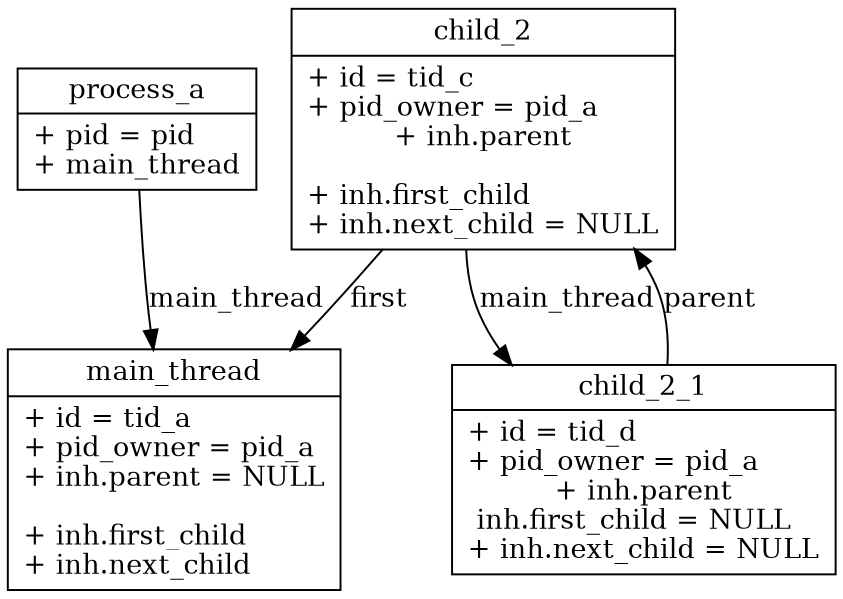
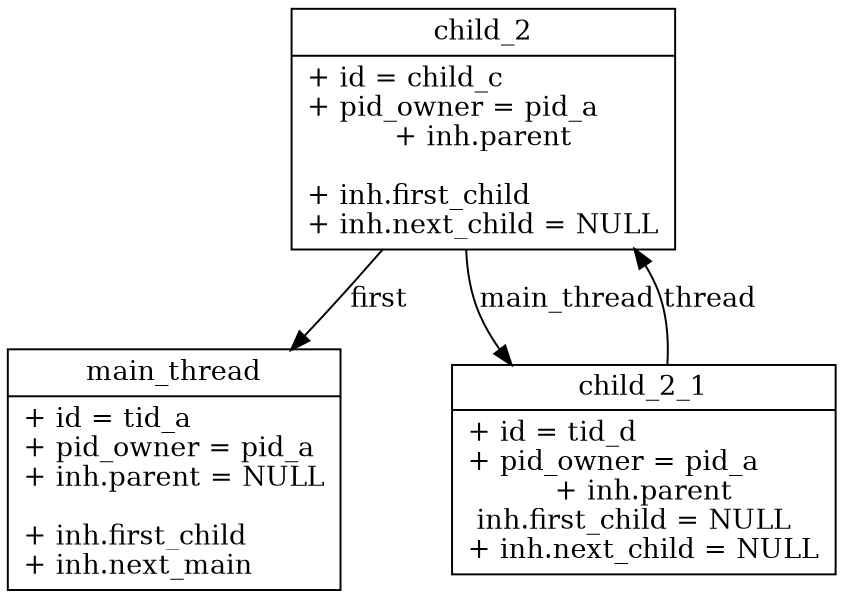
node "child_2": text "+ id = tid_c" -> "+ id = child_c"
node "process_a": removed
edge "child_2_1" -> "child_2": label "parent" -> "thread"
node "main_thread": text "+ inh.next_child" -> "+ inh.next_main"
